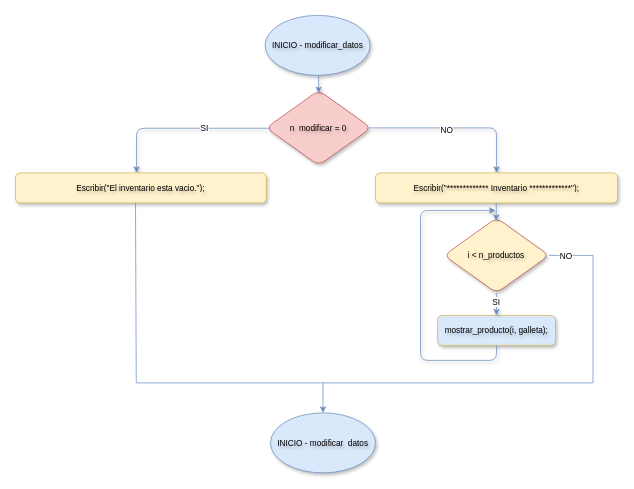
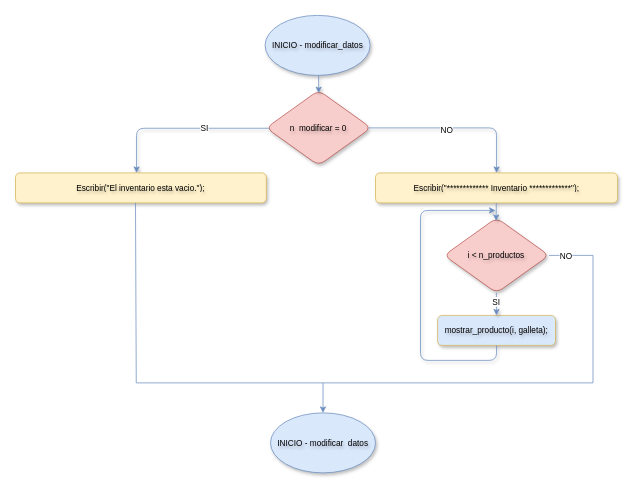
node "i < n_productos": fillcolor #fff2cc -> #f8cecc
